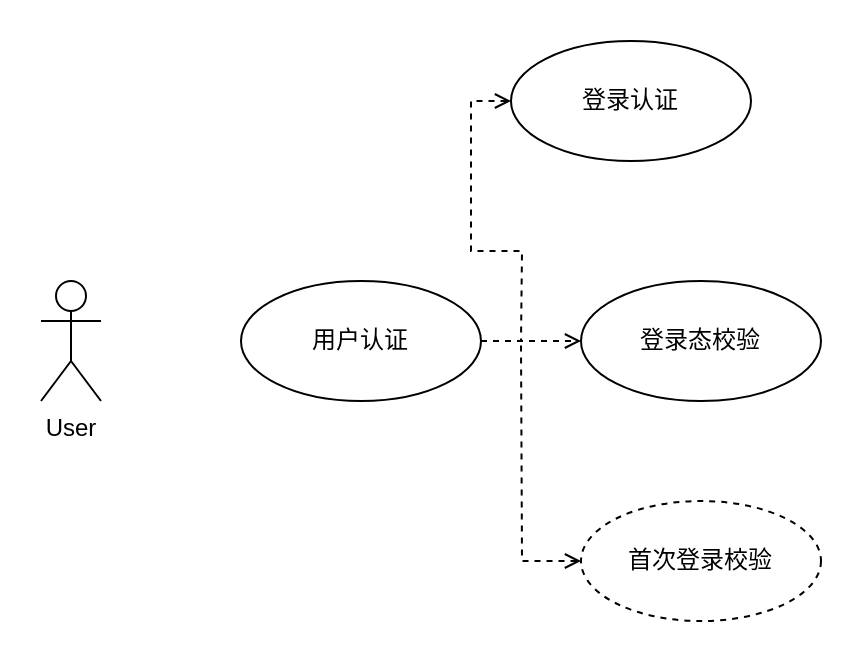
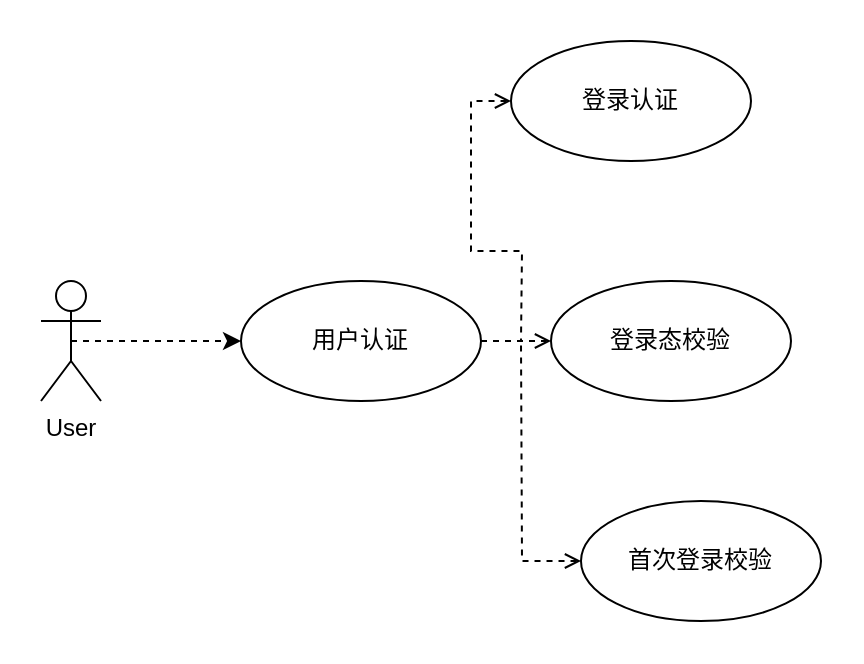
edge "User" -> "用户认证": added
node "登录态校验": moved (701, 341) -> (671, 341)
node "首次登录校验": style dashed -> solid
